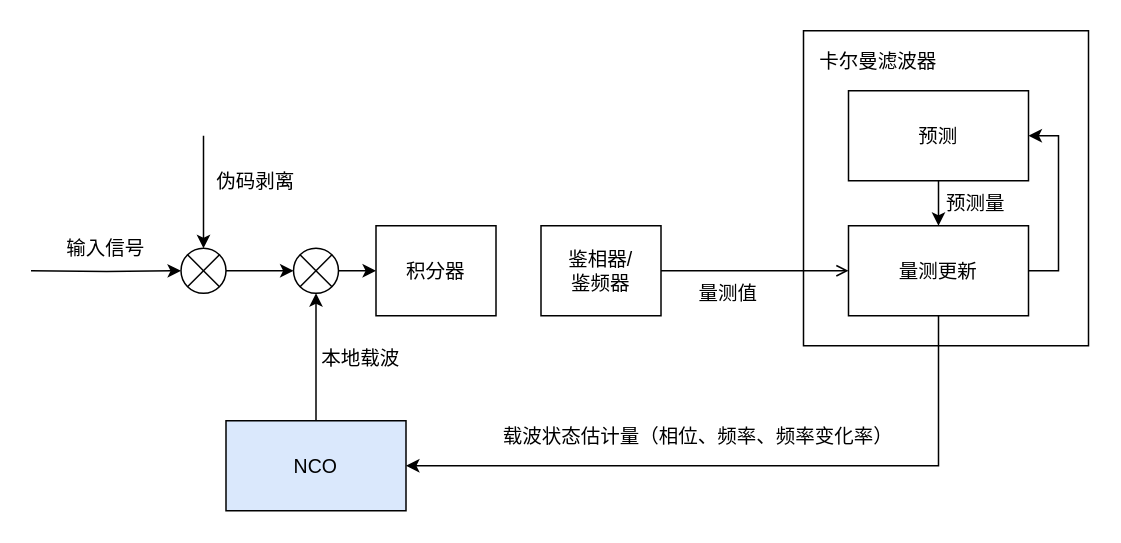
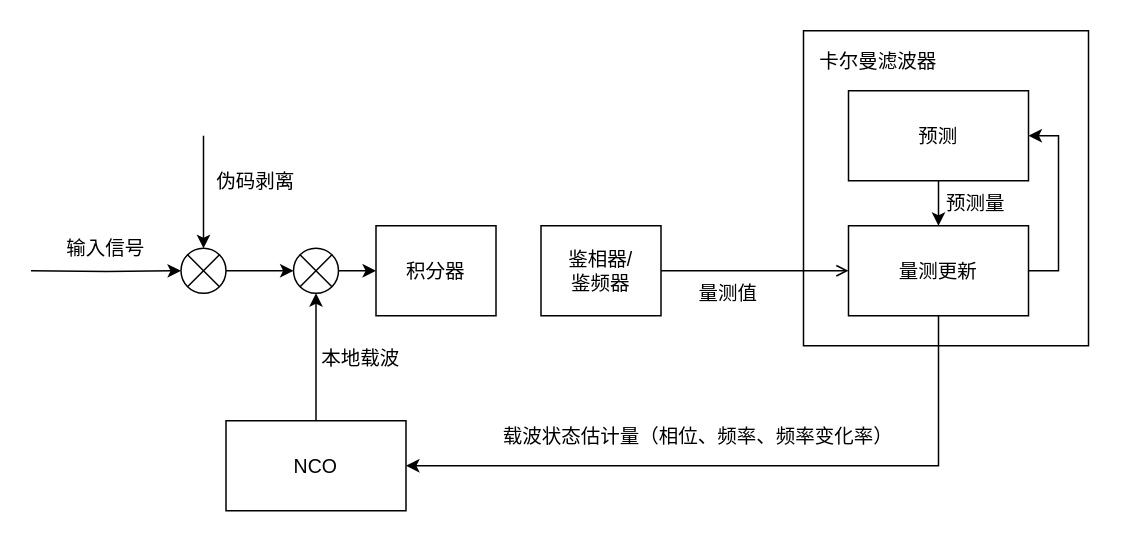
node "NCO": fillcolor #dae8fc -> #ffffff
